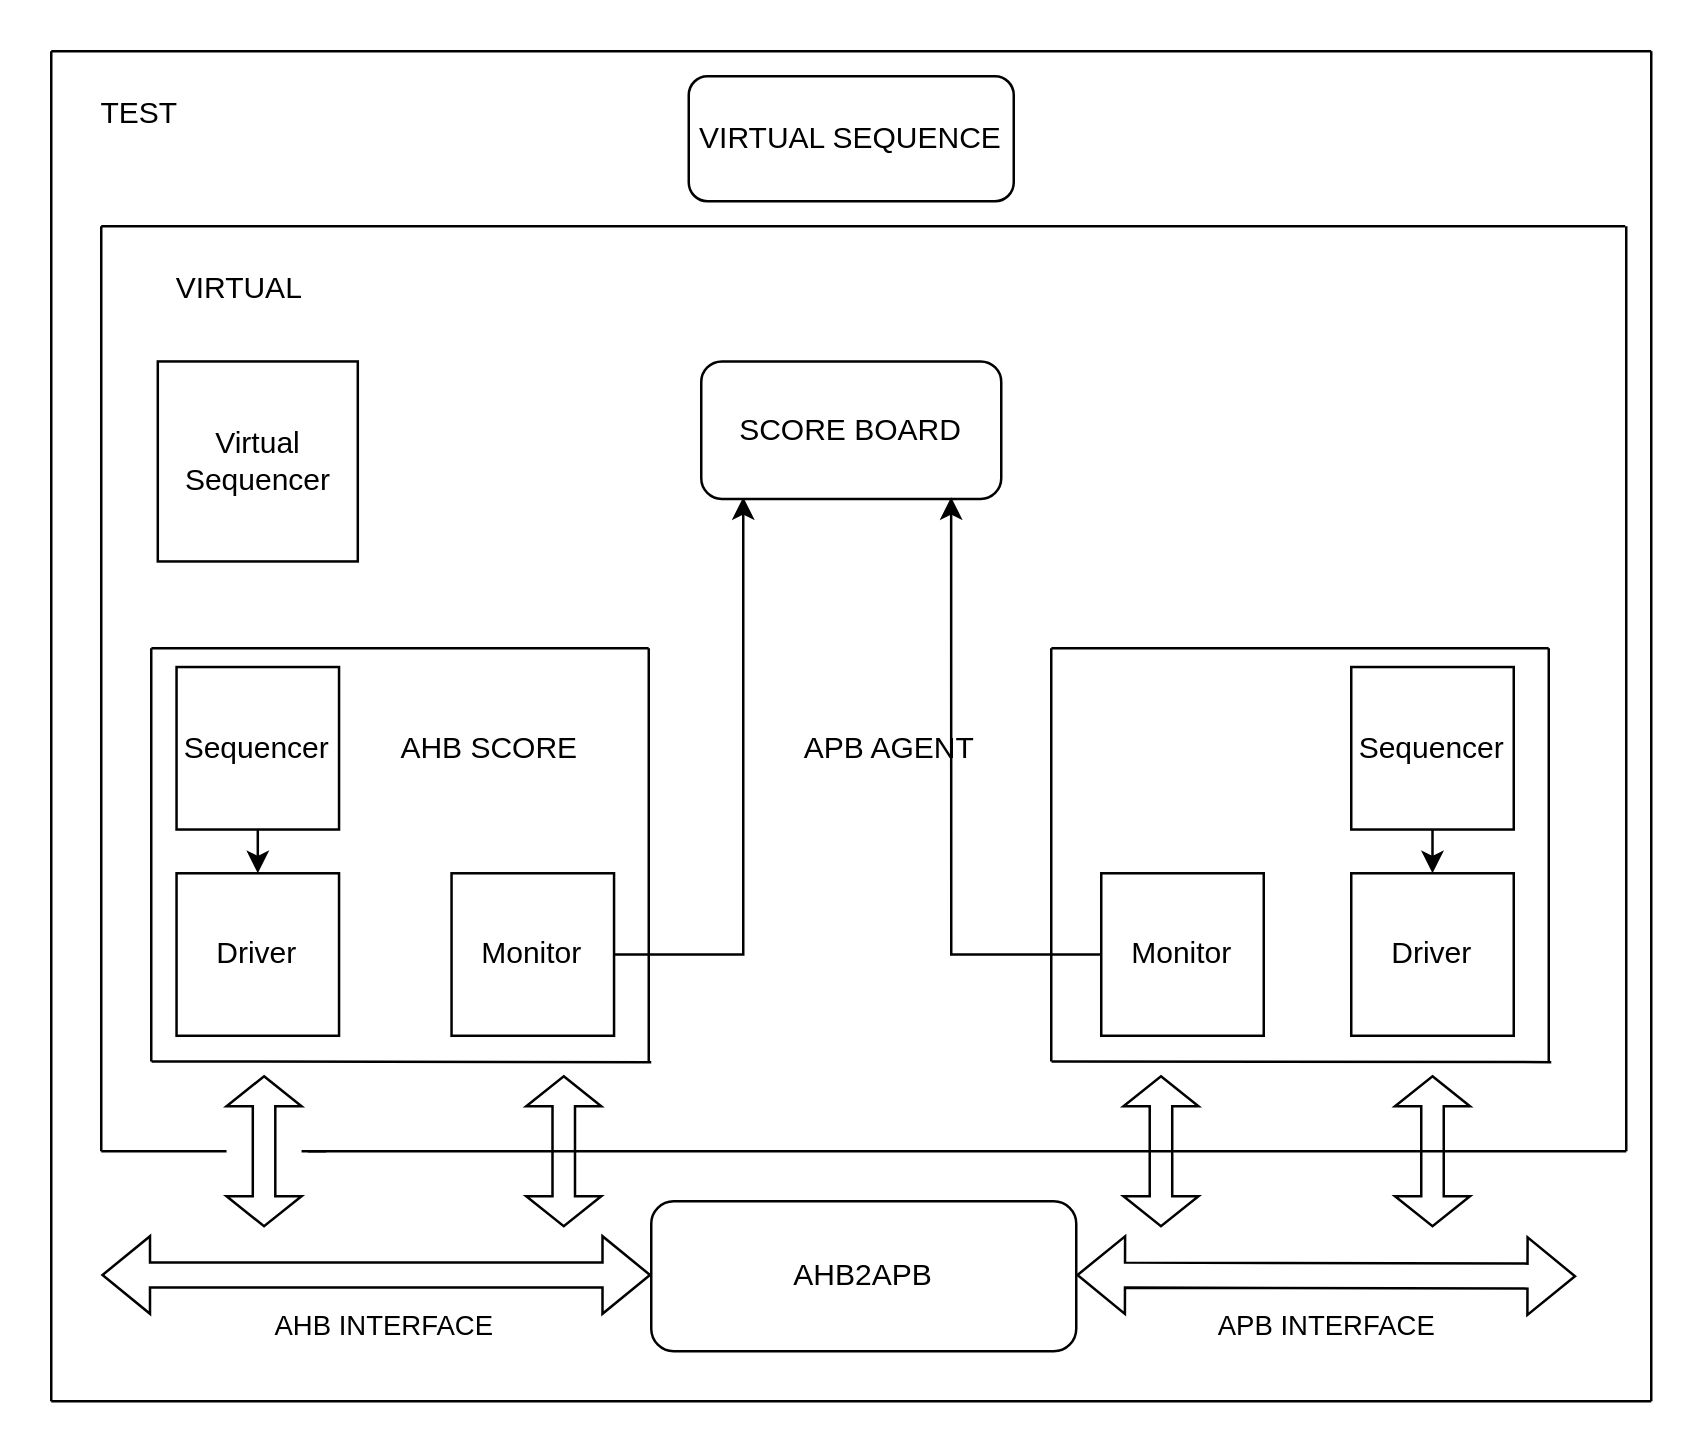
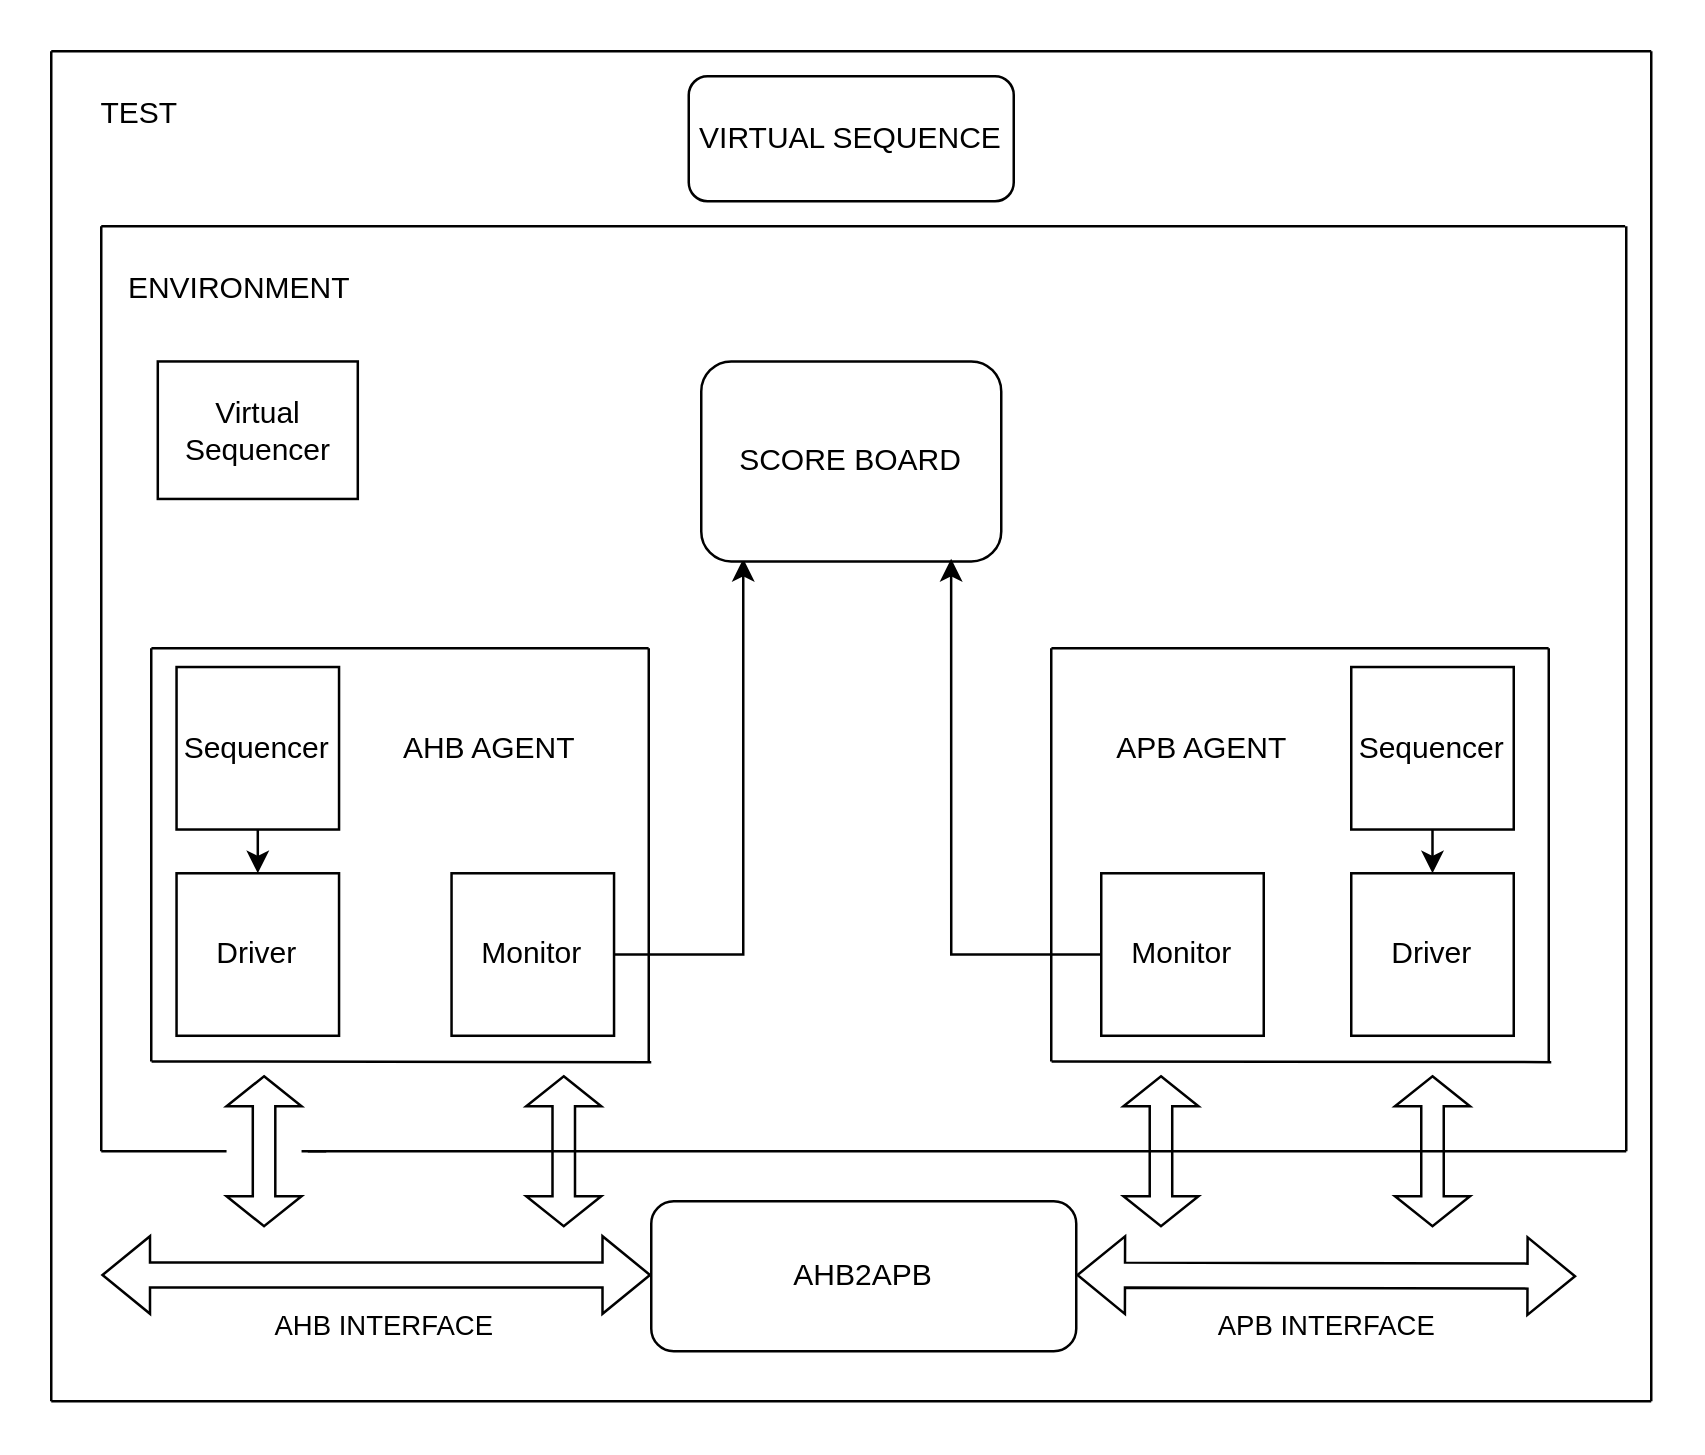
node "VIRTUAL": label "VIRTUAL" -> "ENVIRONMENT"
node "SCORE BOARD": size 300x138 -> 300x200
node "Virtual Sequencer": size 200x200 -> 200x138
node "APB AGENT": moved (889, 748) -> (1201, 748)
node "AHB SCORE": label "AHB SCORE" -> "AHB AGENT"
